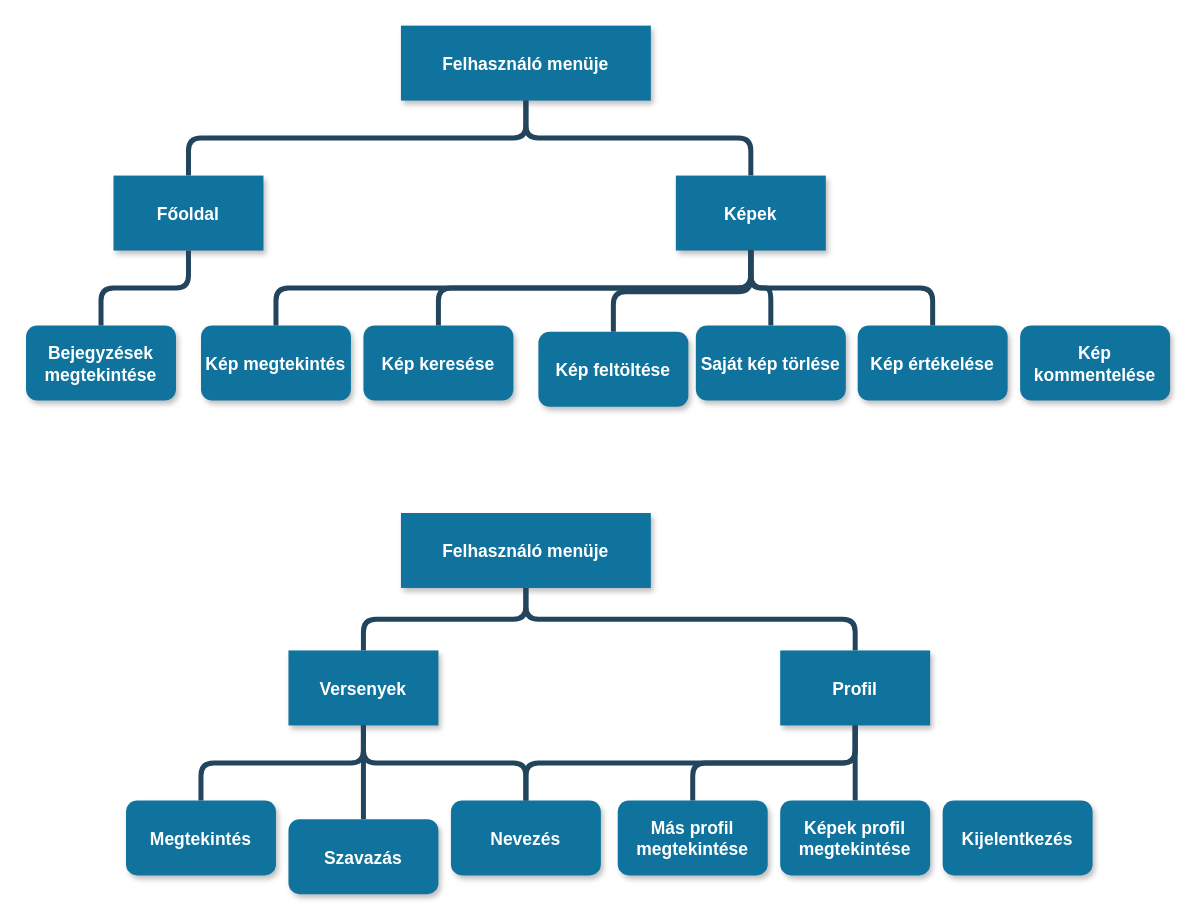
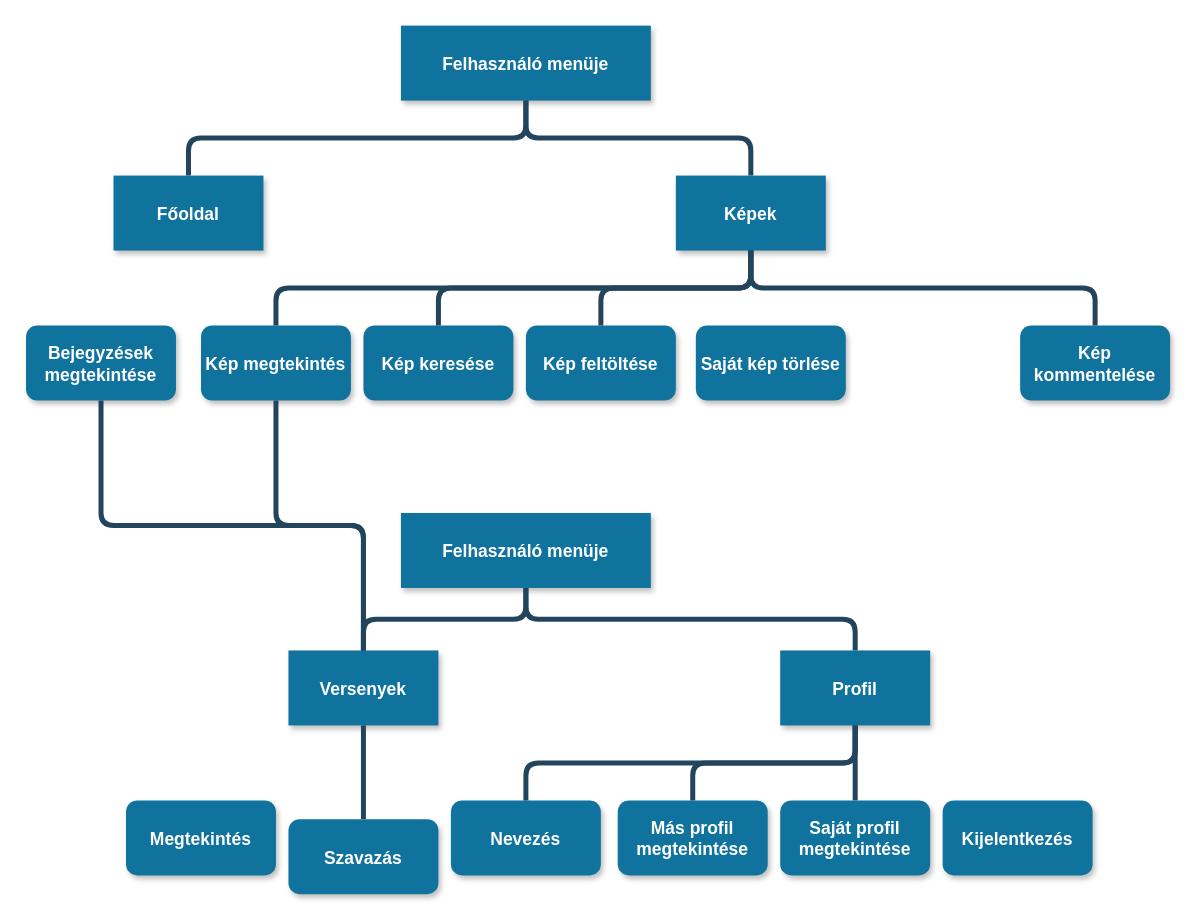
edge "Főoldal" -- "Bejegyzések megtekintése": removed
edge "Képek" -- "Saját kép törlése": now "Képek" -- "Kép kommentelése"
edge "Képek" -- "Kép értékelése": removed
node "Kép értékelése": removed
node "Kép feltöltése": moved (613, 369) -> (601, 363)
edge "Versenyek" -- "Megtekintés": now "Versenyek" -- "Bejegyzések megtekintése"
edge "Versenyek" -- "Nevezés": now "Versenyek" -- "Kép megtekintés"
node "Képek profil megtekintése": label "Képek profil megtekintése" -> "Saját profil megtekintése"
